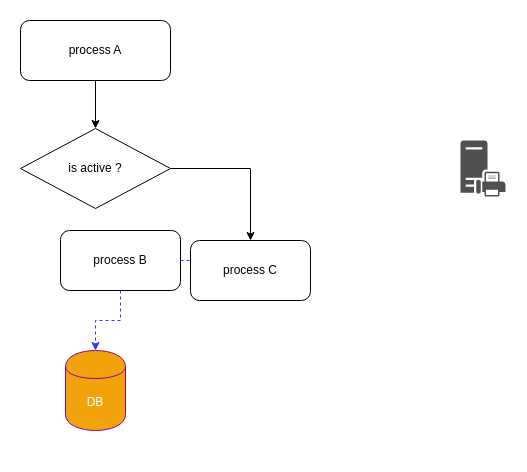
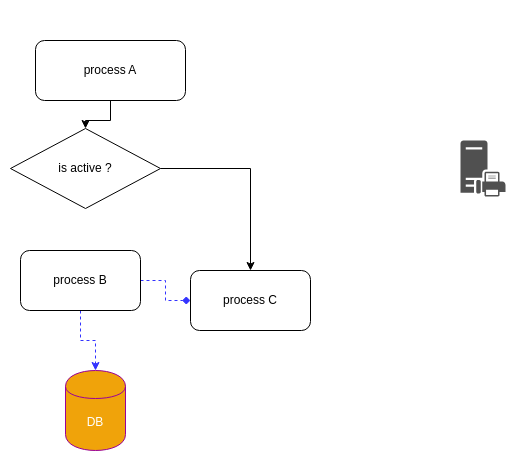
node "process A": moved (96, 51) -> (111, 71)
node "is active ?": moved (96, 169) -> (86, 169)
node "process B": moved (121, 261) -> (81, 281)
node "process C": moved (251, 271) -> (251, 301)
node "DB": moved (96, 391) -> (96, 411)
